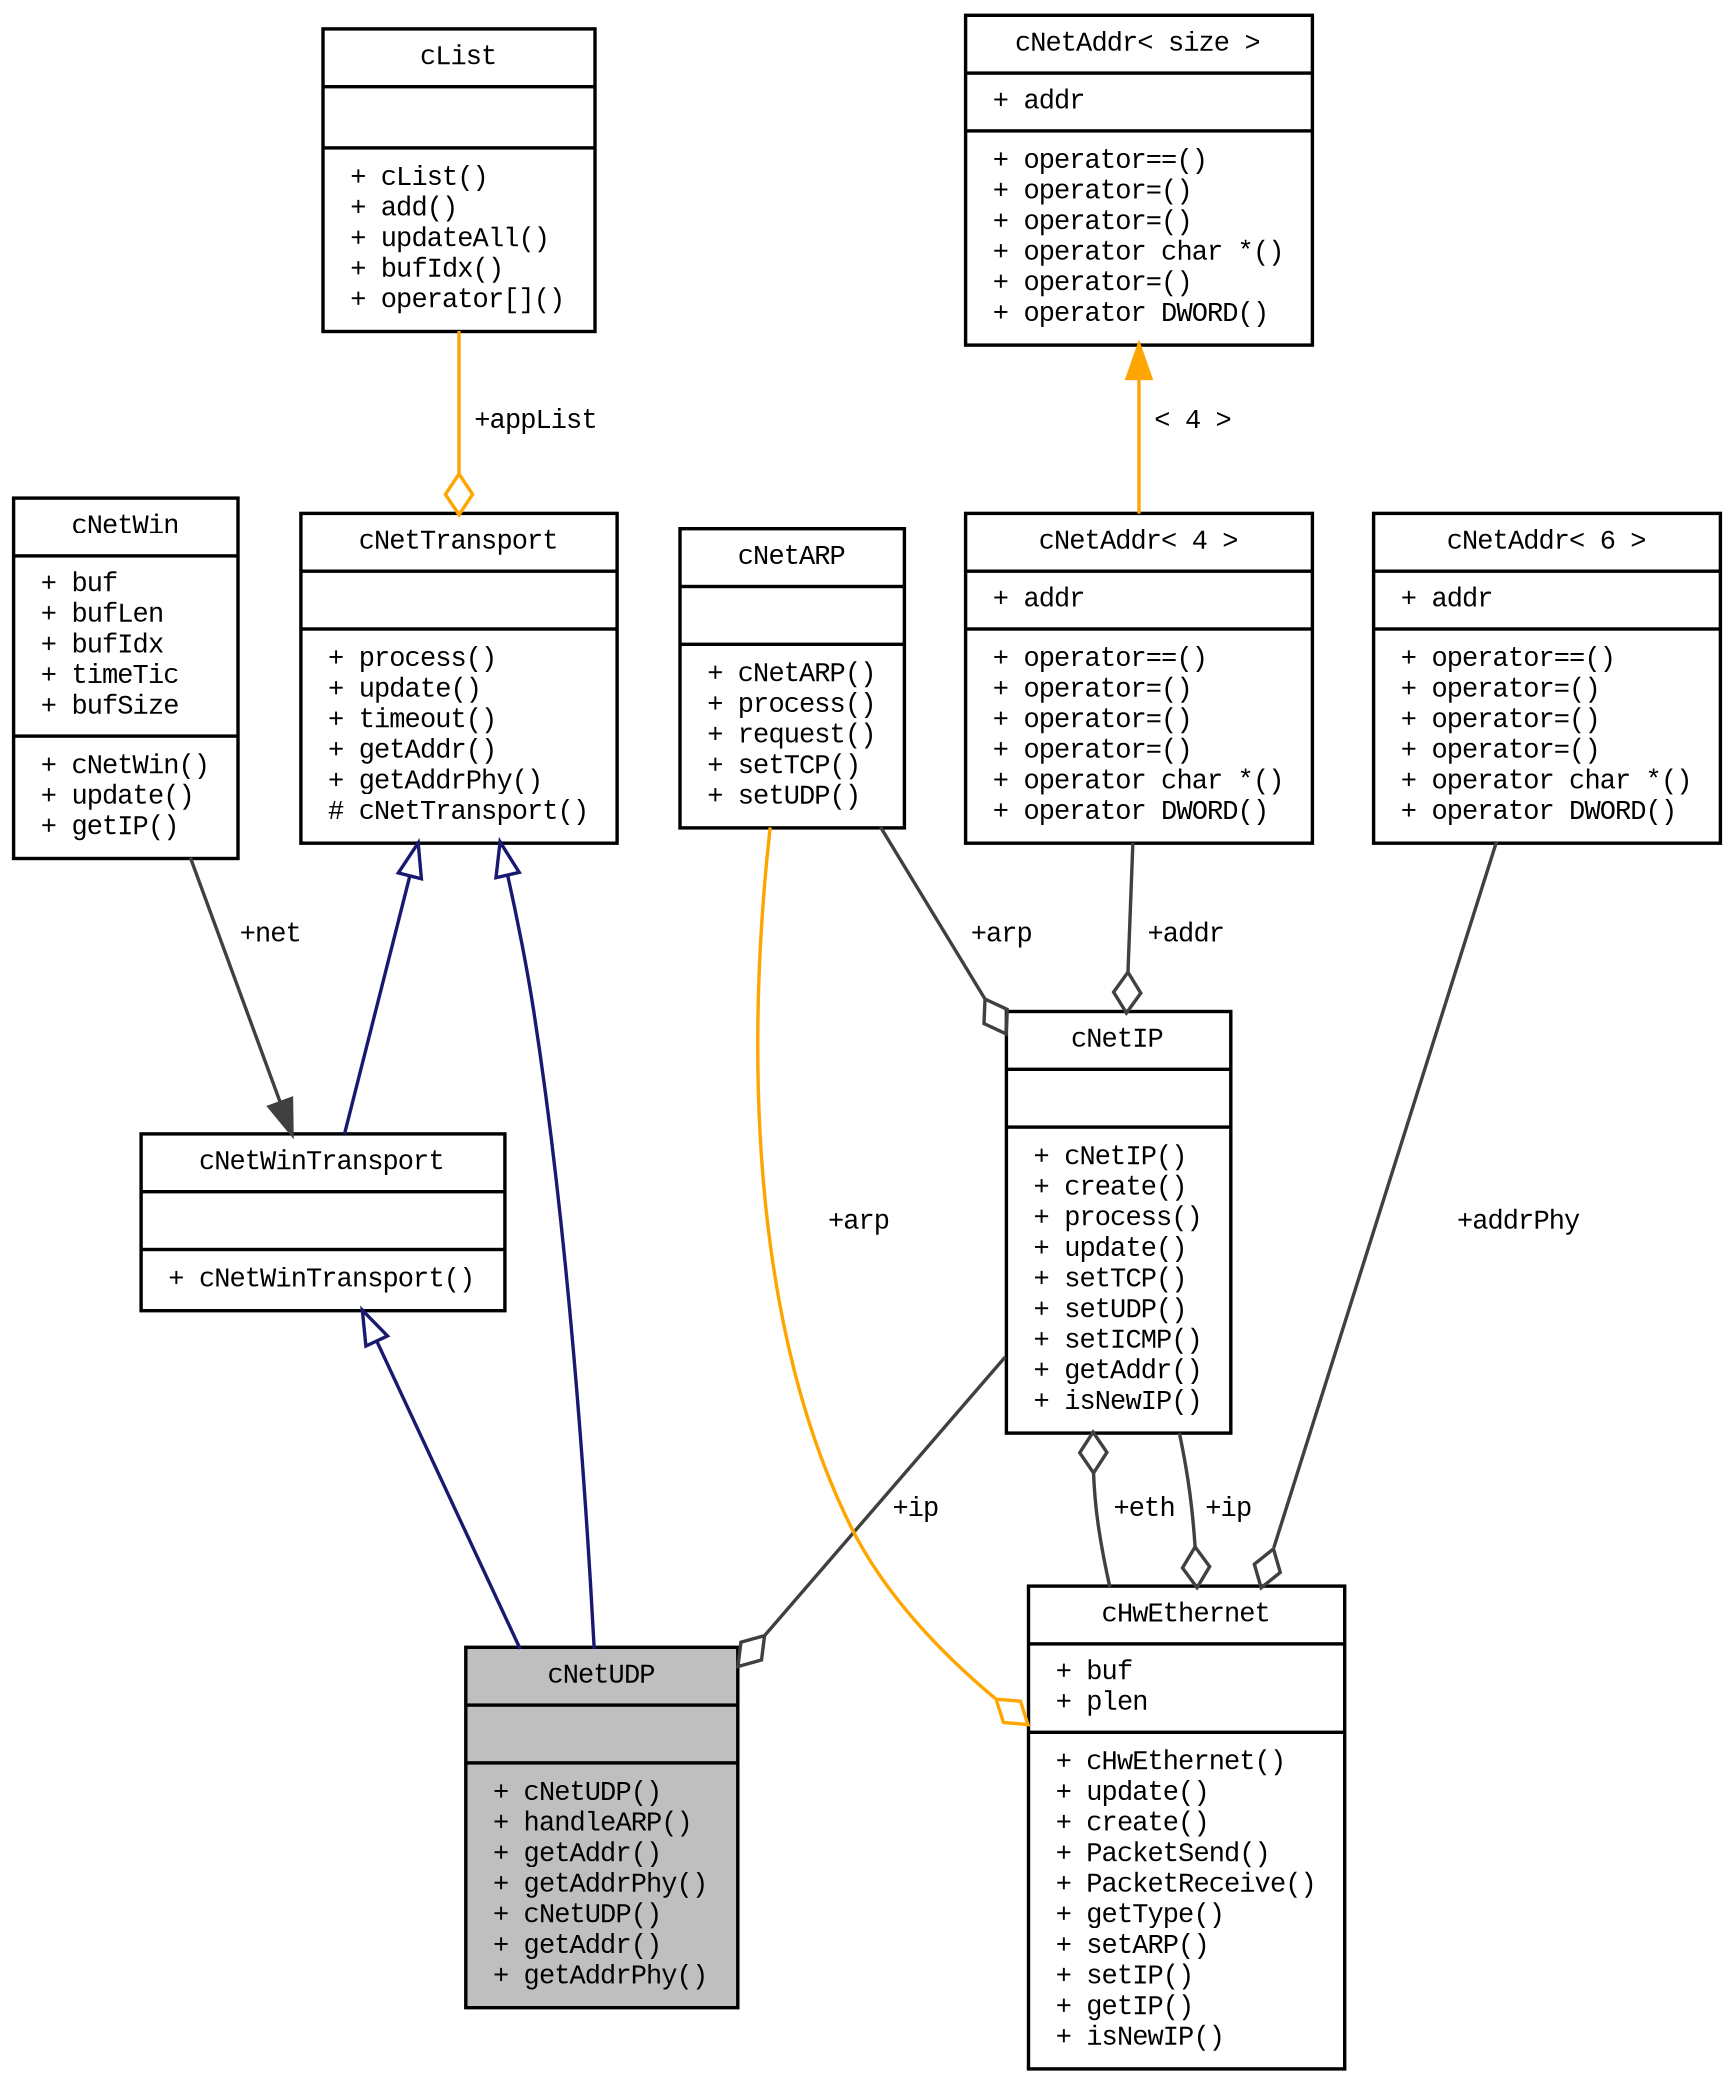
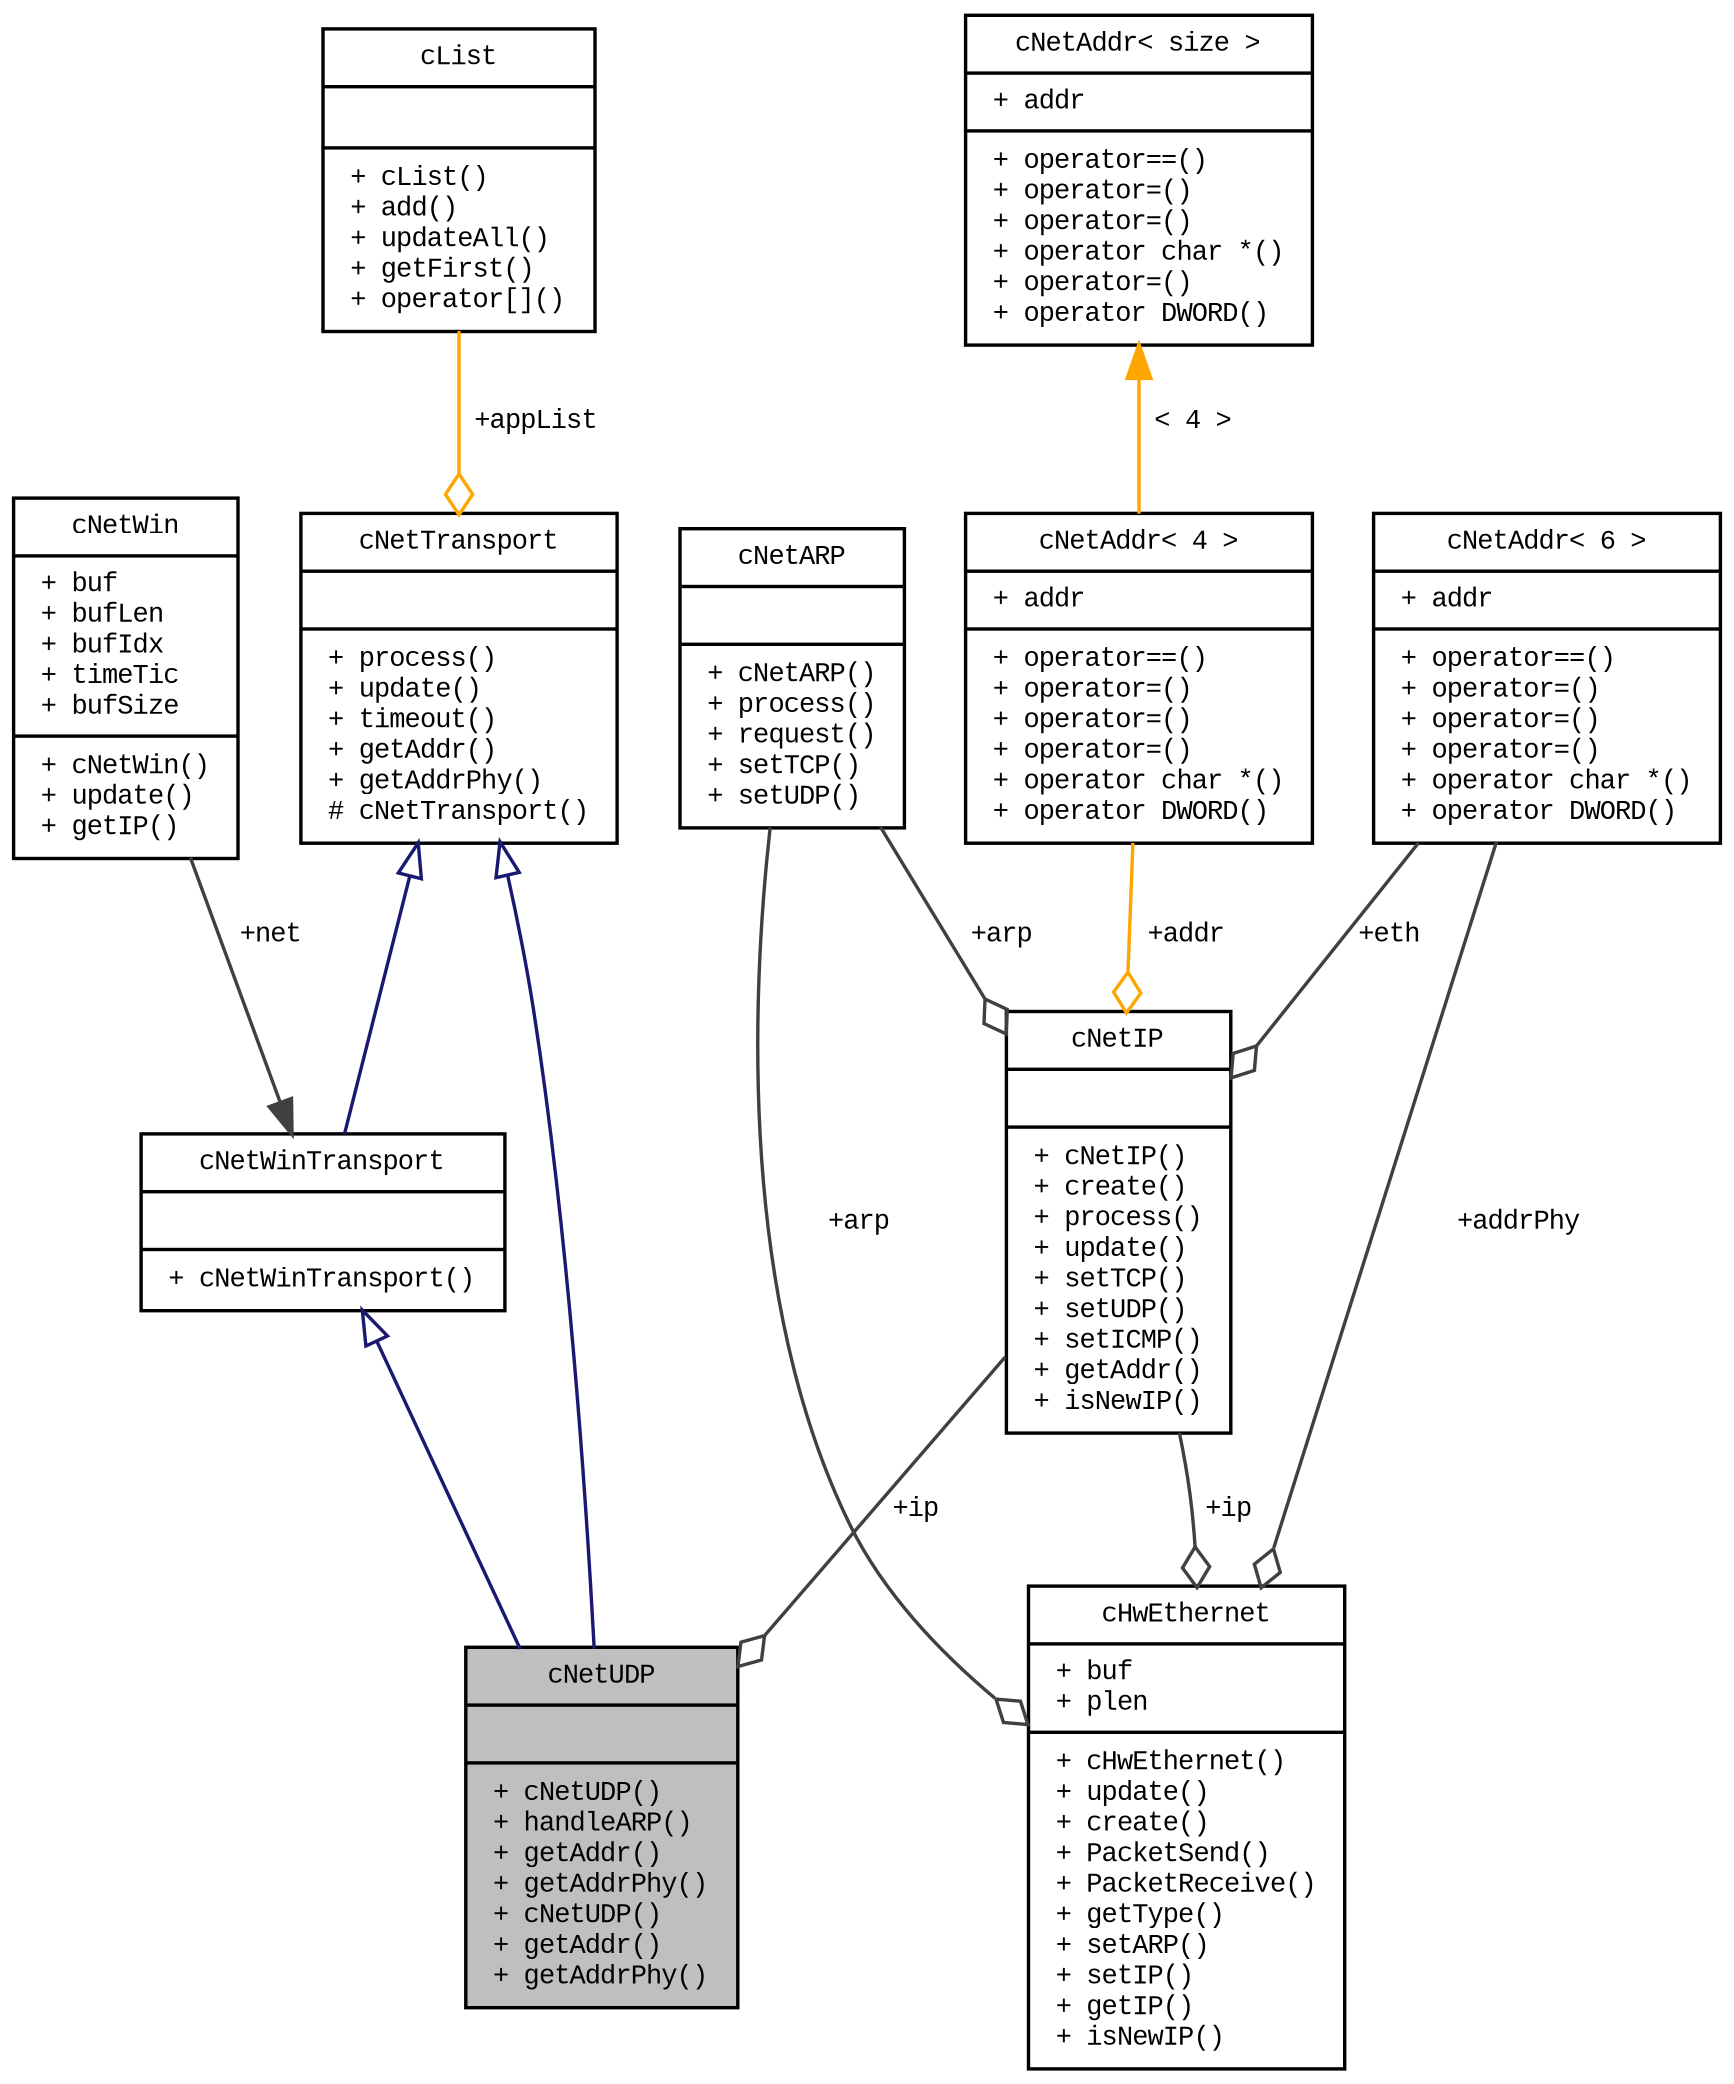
node "cList": text "+ bufIdx()" -> "+ getFirst()"
edge "cNetAddr< 4 >" -> "cNetIP": color grey25 -> orange
edge "cNetARP" -> "cHwEthernet": color orange -> grey25
edge "cHwEthernet" -> "cNetIP": now "cNetAddr< 6 >" -> "cNetIP"
